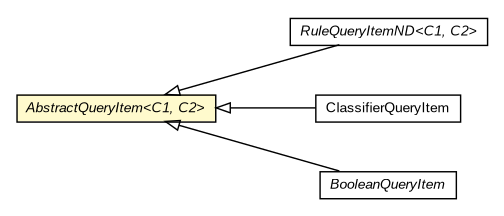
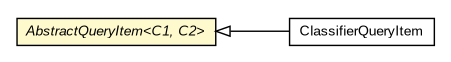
node "RuleQueryItemND<C1, C2>": removed
node "BooleanQueryItem": removed
